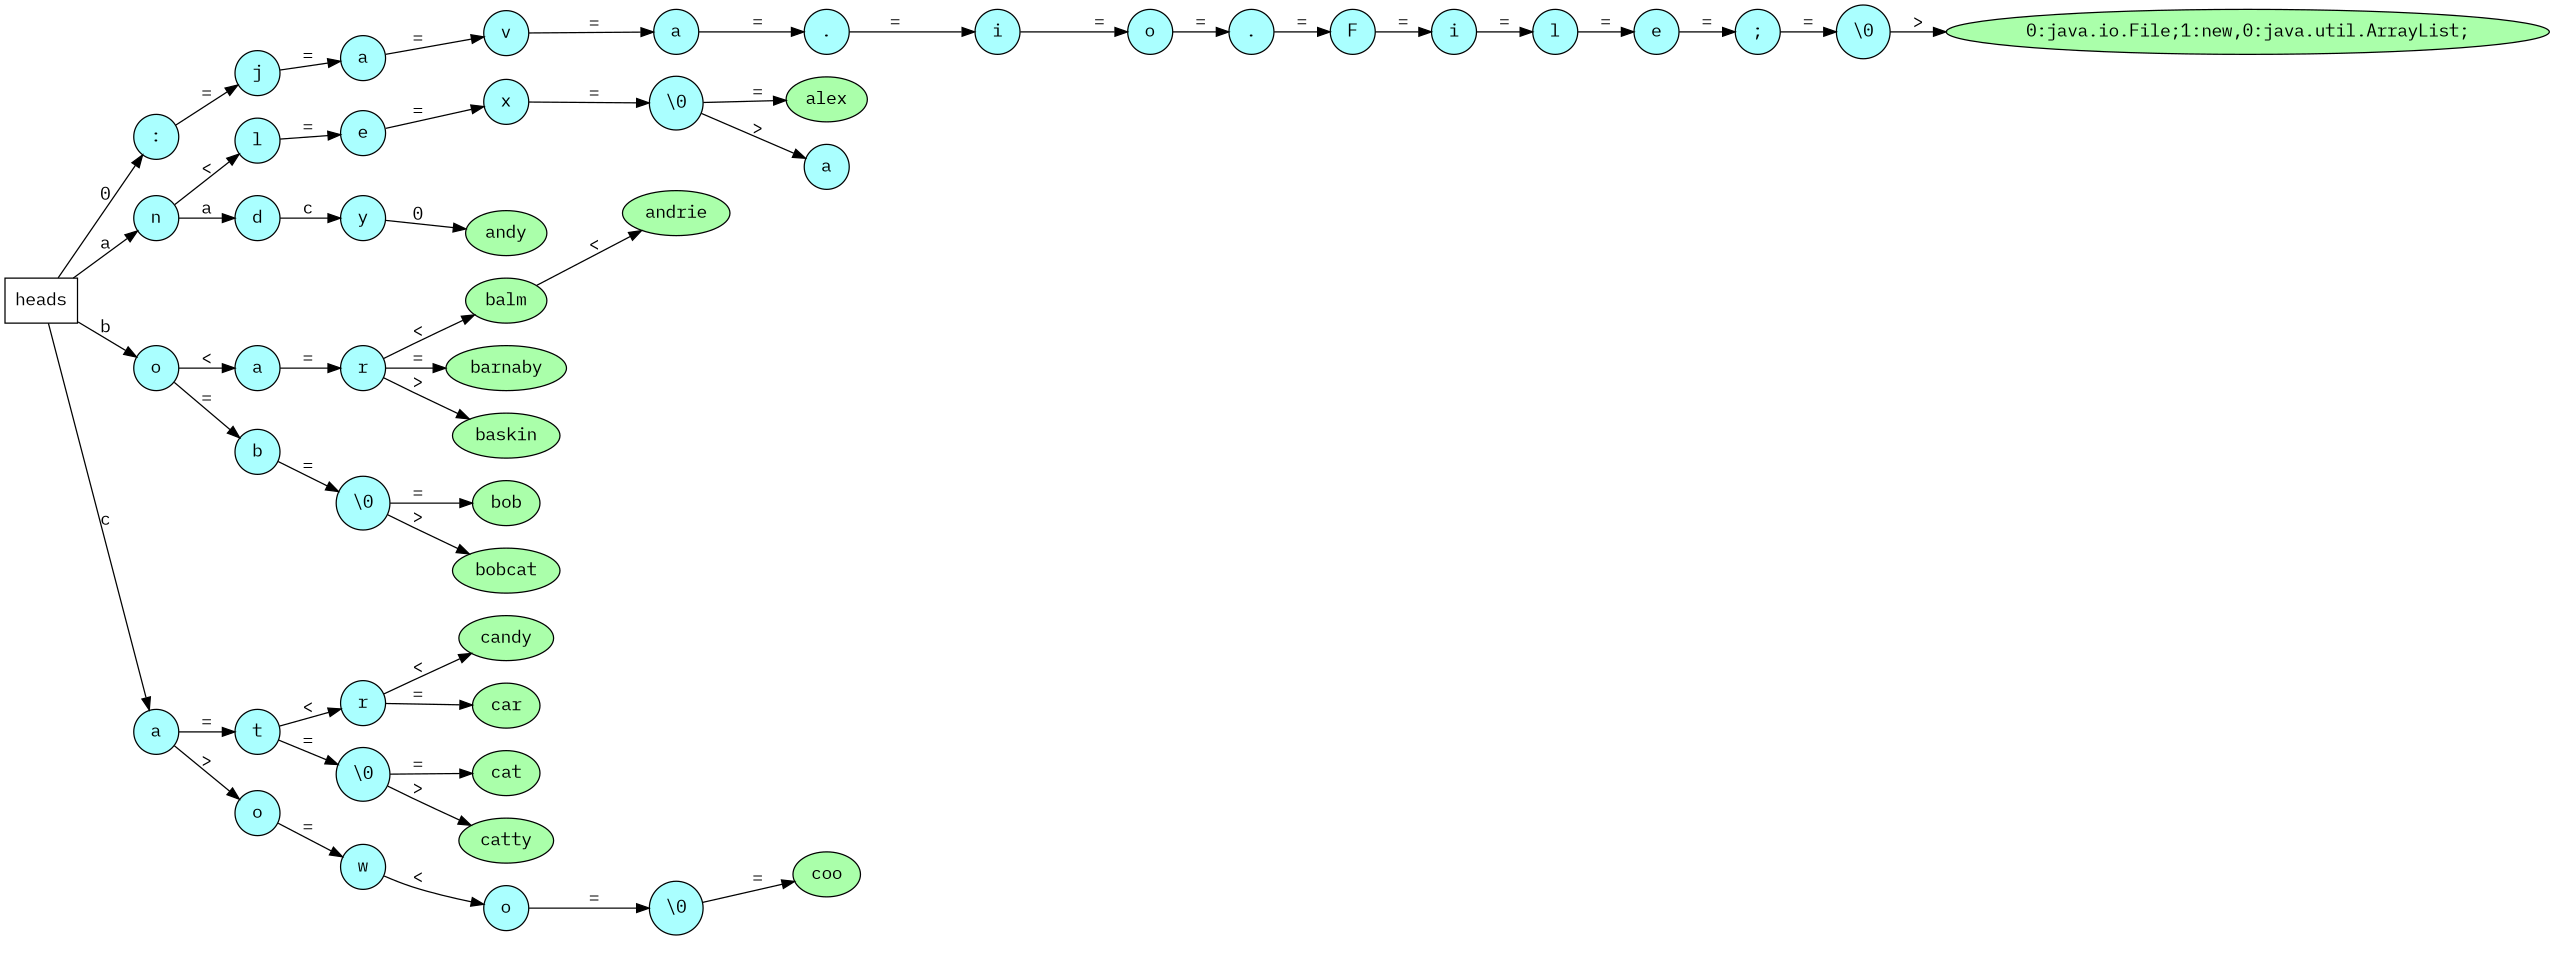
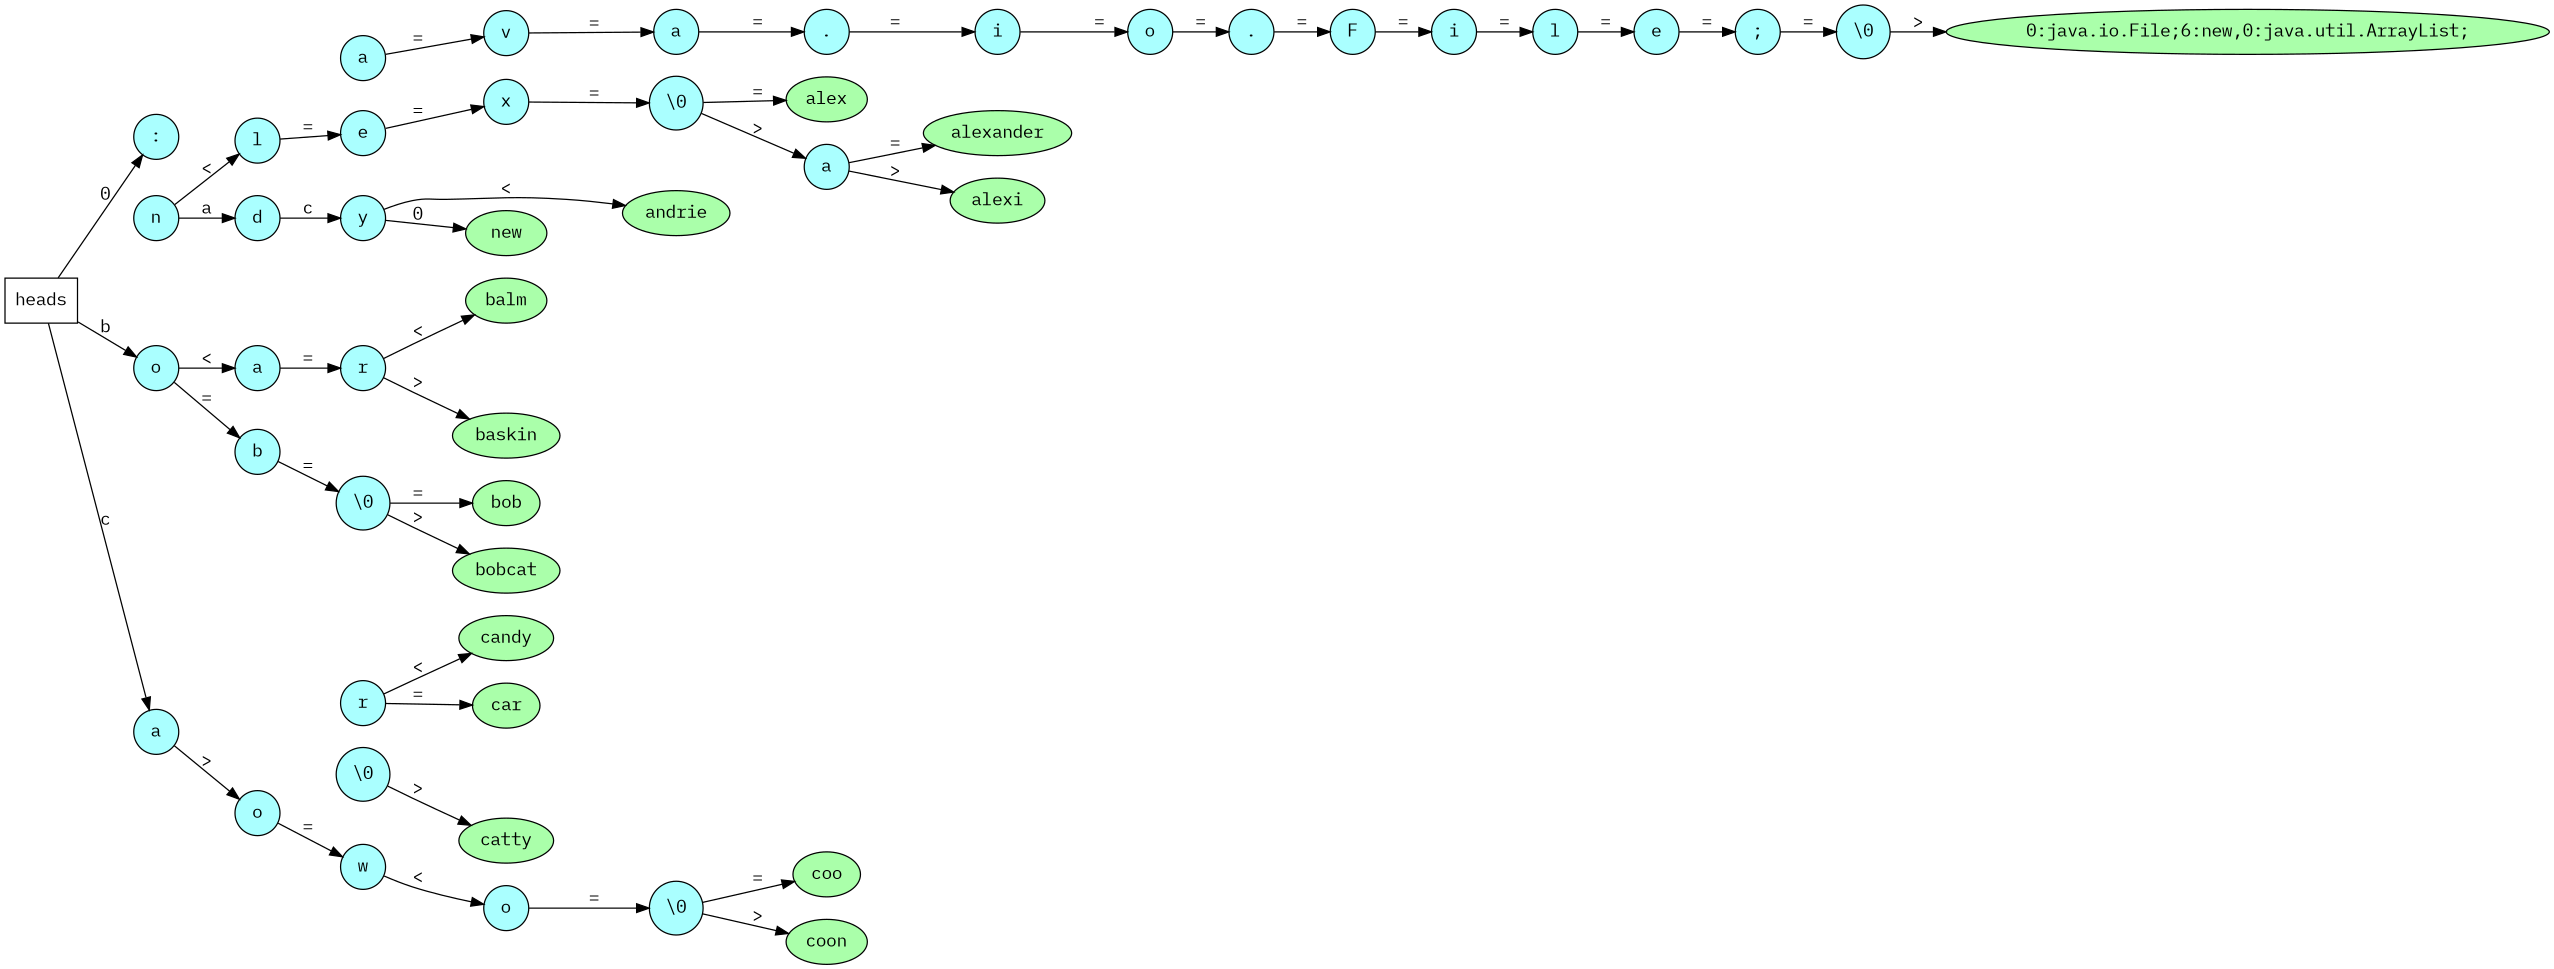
node "0:java.io.File;1:new,0:java.util.ArrayList;": label "0:java.io.File;1:new,0:java.util.ArrayList;" -> "0:java.io.File;6:new,0:java.util.ArrayList;"
node "j": removed
node "alexander": added
node "alexi": added
node "andy": label "andy" -> "new"
edge "heads" -> "n": removed, label "a"
edge "balm" -> "andrie": now "y" -> "andrie"
node "barnaby": removed
node "t": removed
node "cat": removed
node "coon": added
